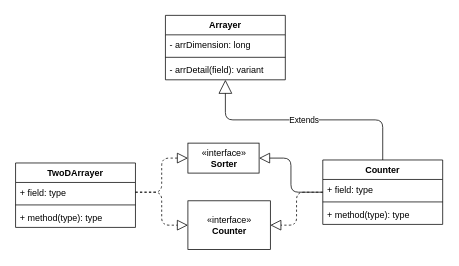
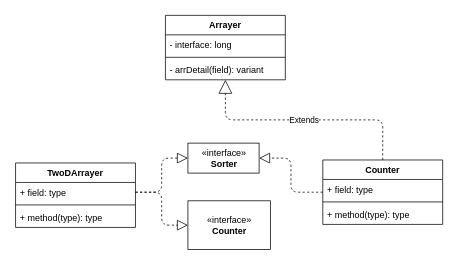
node "- arrDimension: long": label "- arrDimension: long" -> "- interface: long"
edge "Counter" -> "Arrayer": style solid -> dashed
edge "Counter" -> "«interface» Sorter": style solid -> dashed
edge "Counter" -> "«interface» Counter": removed
